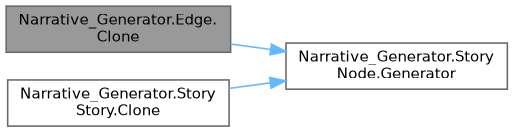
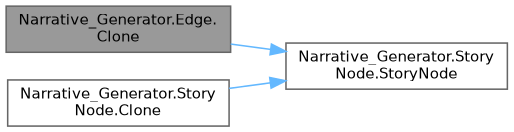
node "Narrative_Generator.Story Node.Generator": label "Narrative_Generator.Story Node.Generator" -> "Narrative_Generator.Story Node.StoryNode"
node "Narrative_Generator.Story Story.Clone": label "Narrative_Generator.Story Story.Clone" -> "Narrative_Generator.Story Node.Clone"
